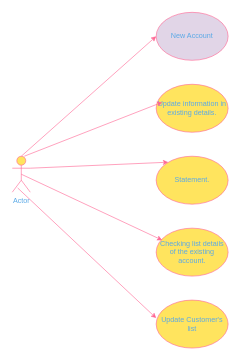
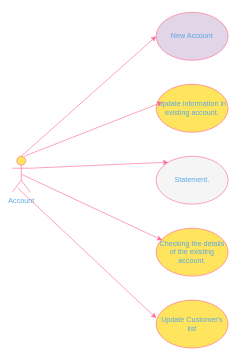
node "Update information in existing details.": label "Update information in existing details." -> "Update information in existing account."
node "Statement.": fillcolor #ffe45e -> #f5f5f5
node "Actor": label "Actor" -> "Account"
node "Checking list details of the existing account.": label "Checking list details of the existing account." -> "Checking the details of the existing account."
